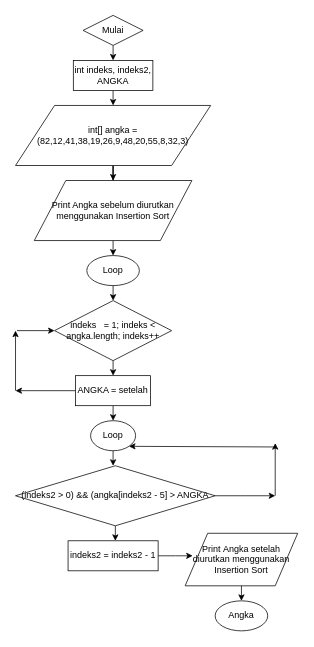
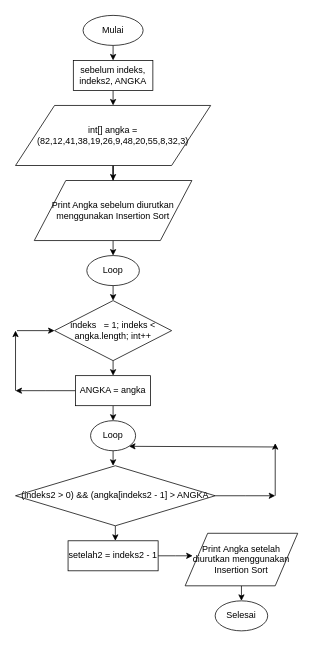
node "Mulai": shape diamond -> ellipse
node "int indeks, indeks2, ANGKA": label "int indeks, indeks2, ANGKA" -> "sebelum indeks, indeks2, ANGKA"
node "indeks = 1; indeks < angka.length; indeks++": label "indeks = 1; indeks < angka.length; indeks++" -> "indeks = 1; indeks < angka.length; int++"
node "ANGKA = setelah": label "ANGKA = setelah" -> "ANGKA = angka"
node "(indeks2 > 0) && (angka[indeks2 - 5] > ANGKA": label "(indeks2 > 0) && (angka[indeks2 - 5] > ANGKA" -> "(indeks2 > 0) && (angka[indeks2 - 1] > ANGKA"
node "indeks2 = indeks2 - 1": label "indeks2 = indeks2 - 1" -> "setelah2 = indeks2 - 1"
node "Angka": label "Angka" -> "Selesai"
